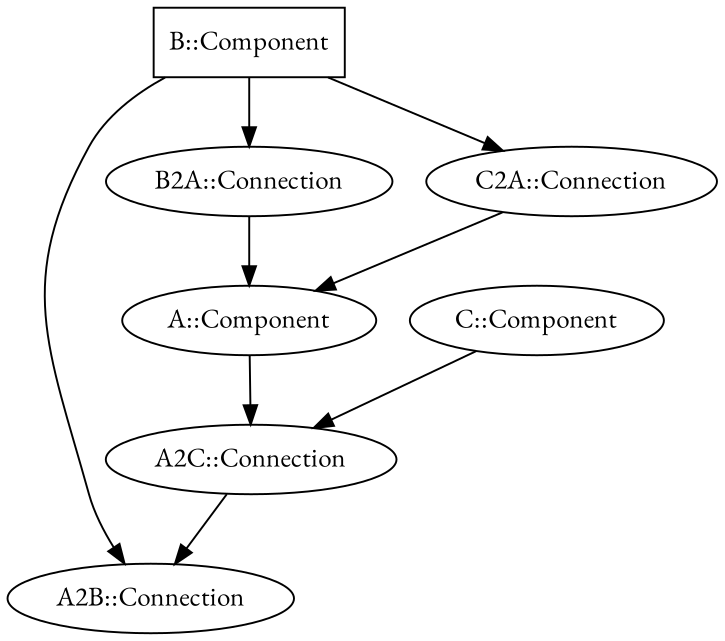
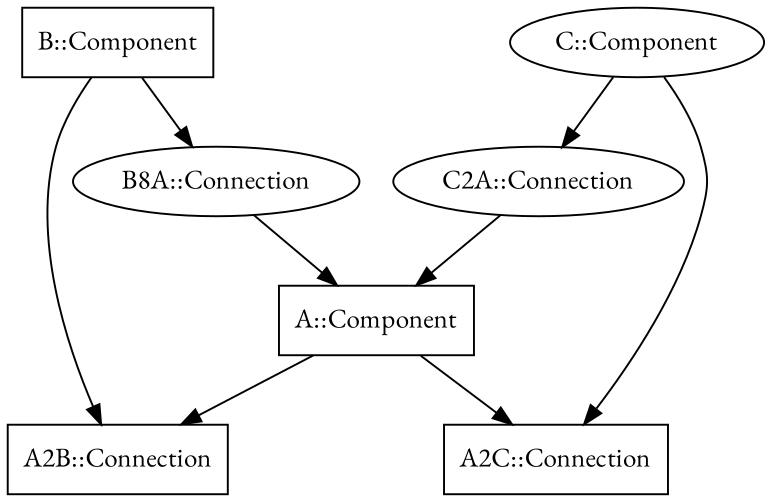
edge "B::Component" -> "C2A::Connection": now "C::Component" -> "C2A::Connection"
node "B2A::Connection": label "B2A::Connection" -> "B8A::Connection"
node "A::Component": shape ellipse -> box
node "A2C::Connection": shape ellipse -> box
edge "A2C::Connection" -> "A2B::Connection": now "A::Component" -> "A2B::Connection"
node "A2B::Connection": shape ellipse -> box
